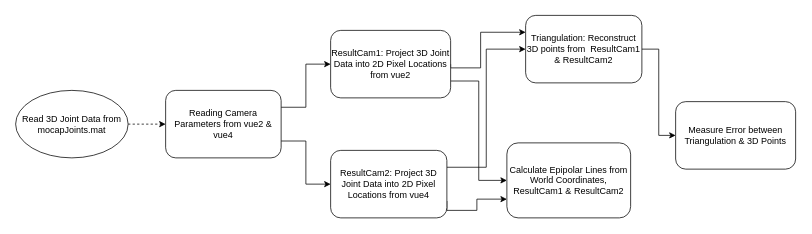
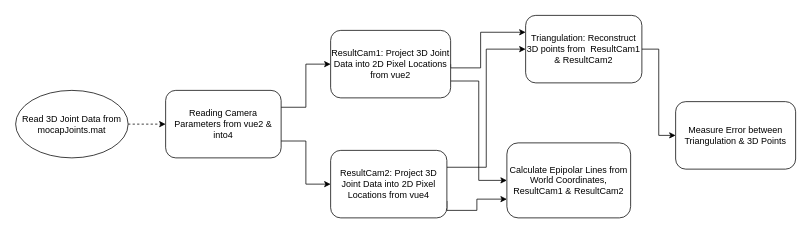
node "Reading Camera Parameters from vue2 & vue4": label "Reading Camera Parameters from vue2 & vue4" -> "Reading Camera Parameters from vue2 & into4"
